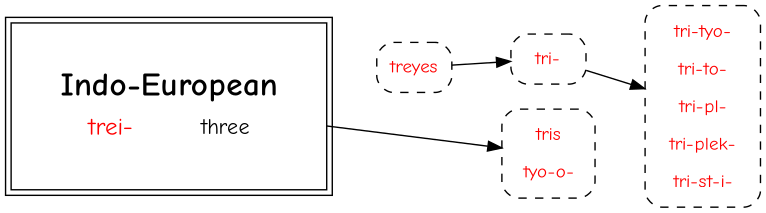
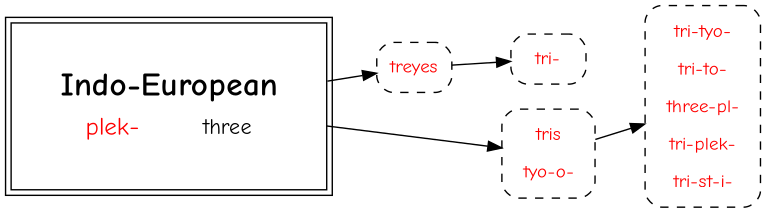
edge "tri-" -> "tri-tyo-": now "tris" -> "tri-tyo-"
edge "Indo-European" -> "treyes": added
node "tri-tyo-": text "tri-pl-" -> "three-pl-"
node "Indo-European": text "trei-" -> "plek-"
